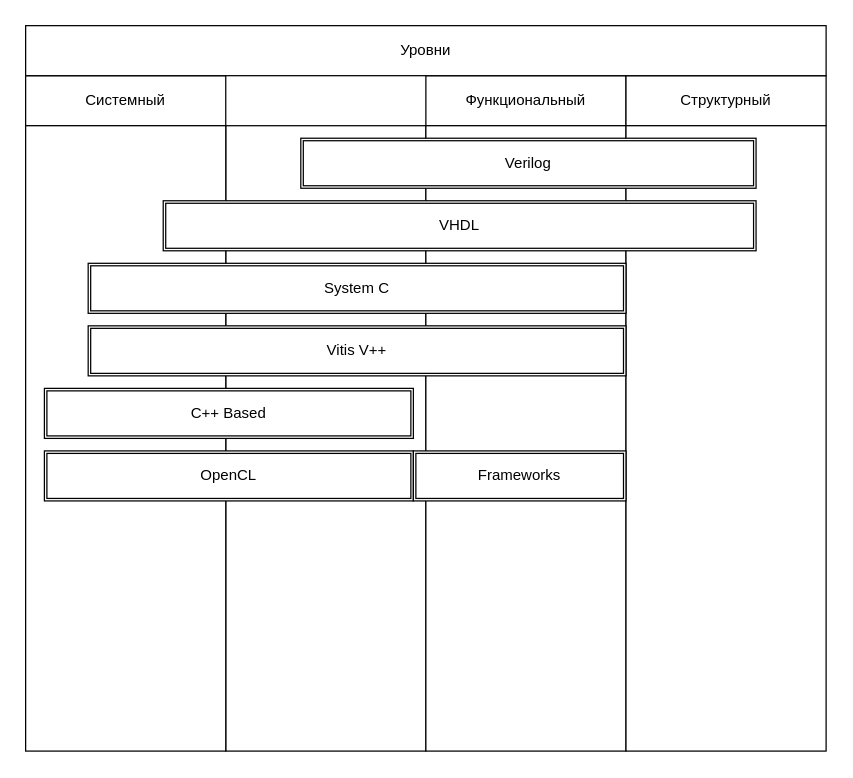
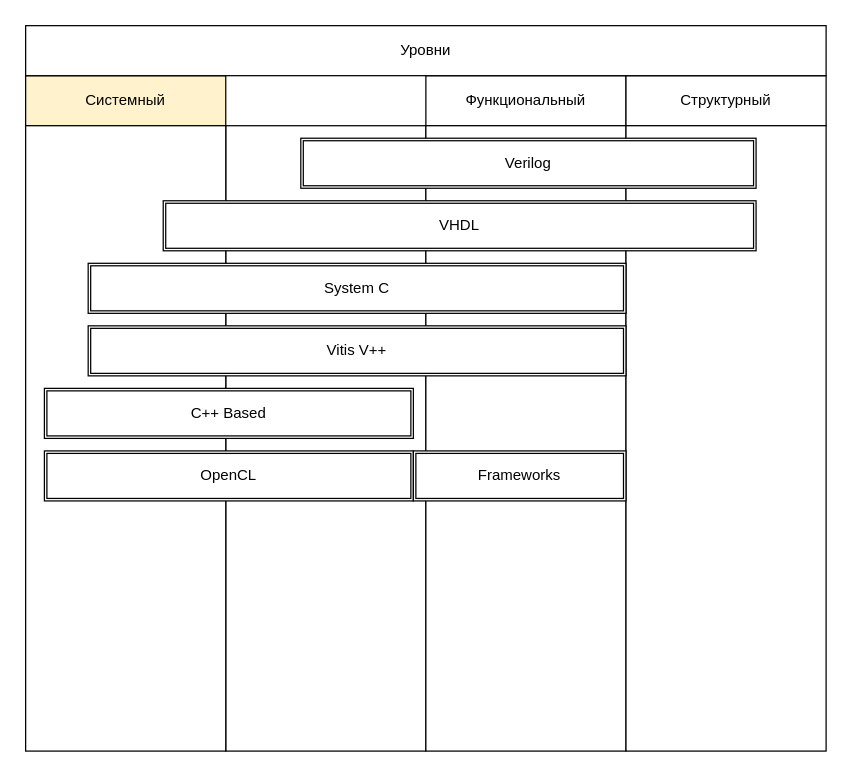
node "Системный": fillcolor #ffffff -> #fff2cc
